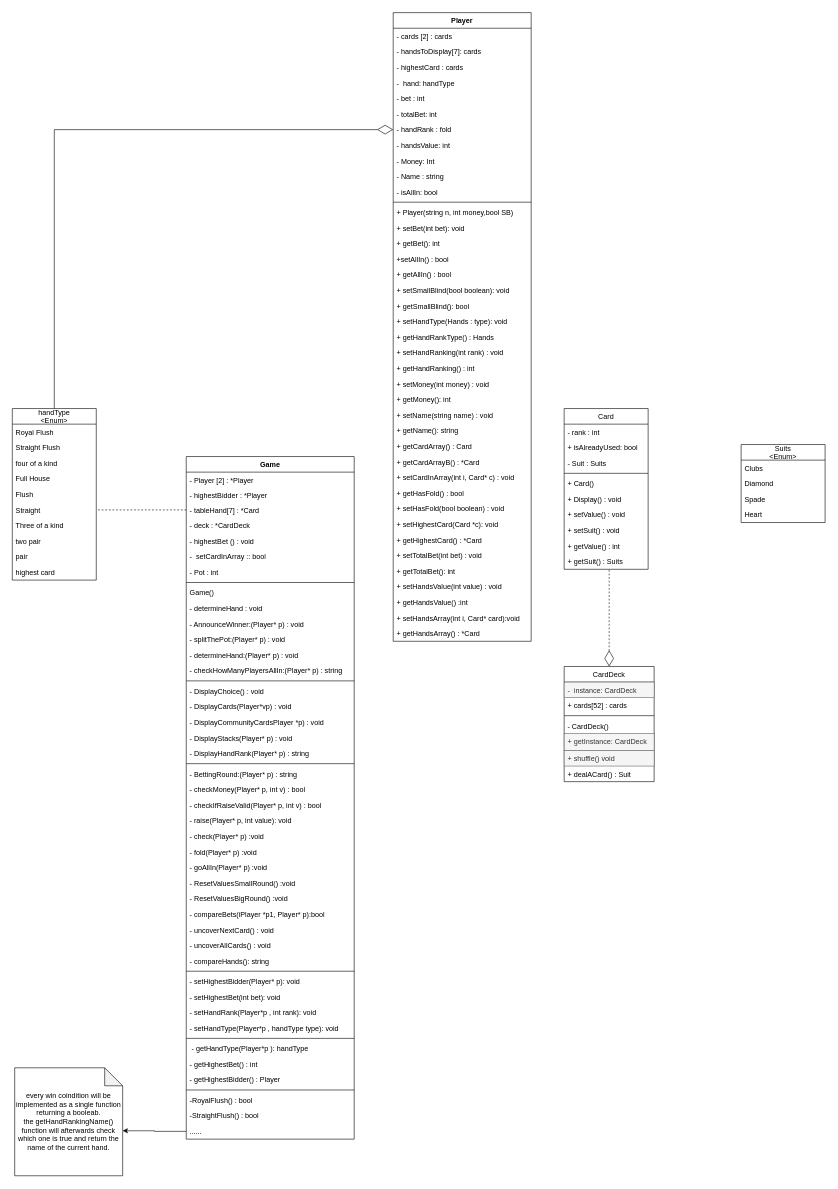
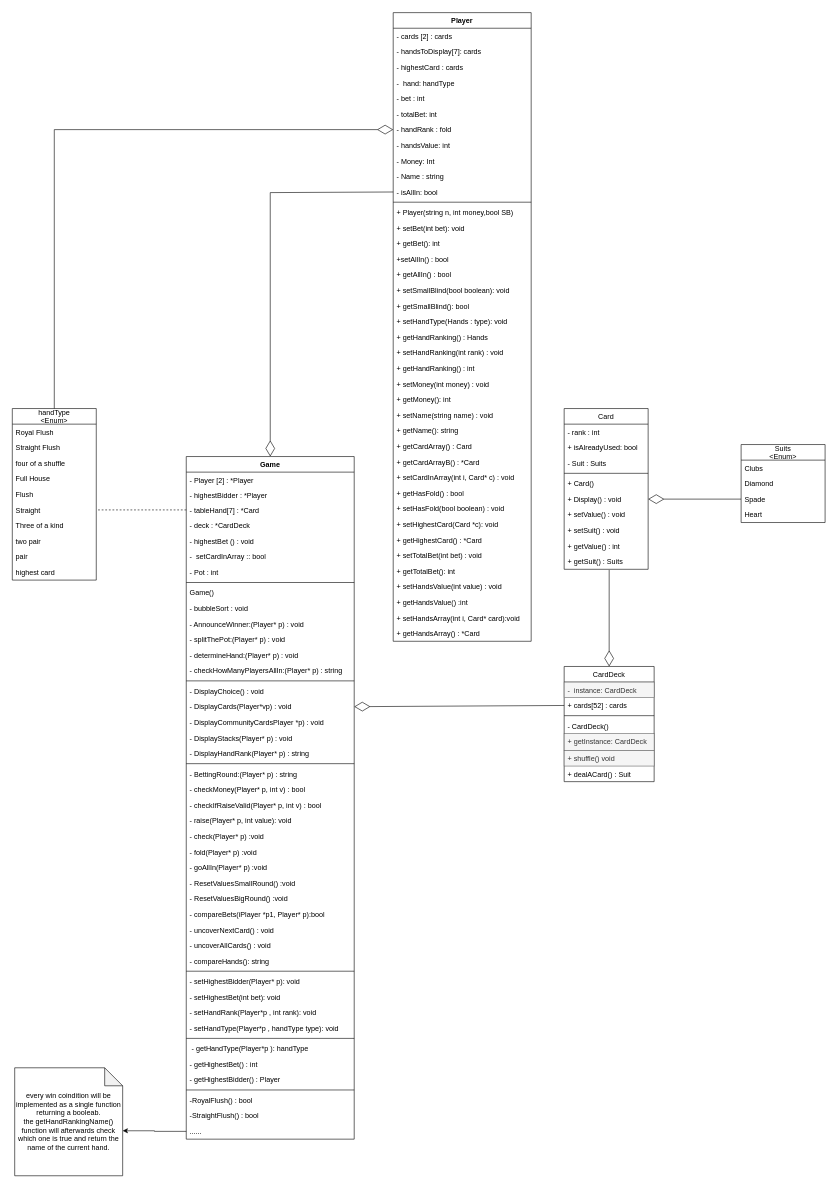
edge "- isAllIn: bool" -> "Game": added
node "+ getHandRankType() : Hands": label "+ getHandRankType() : Hands" -> "+ getHandRanking() : Hands"
node "four of a kind": label "four of a kind" -> "four of a shuffle"
edge "Spade" -> "+ Display() : void": added
node "- determineHand : void": label "- determineHand : void" -> "- bubbleSort : void"
edge "+ getSuit() : Suits" -> "CardDeck": style dashed -> solid
edge "+ cards[52] : cards" -> "- DisplayCards(Player*vp) : void": added
